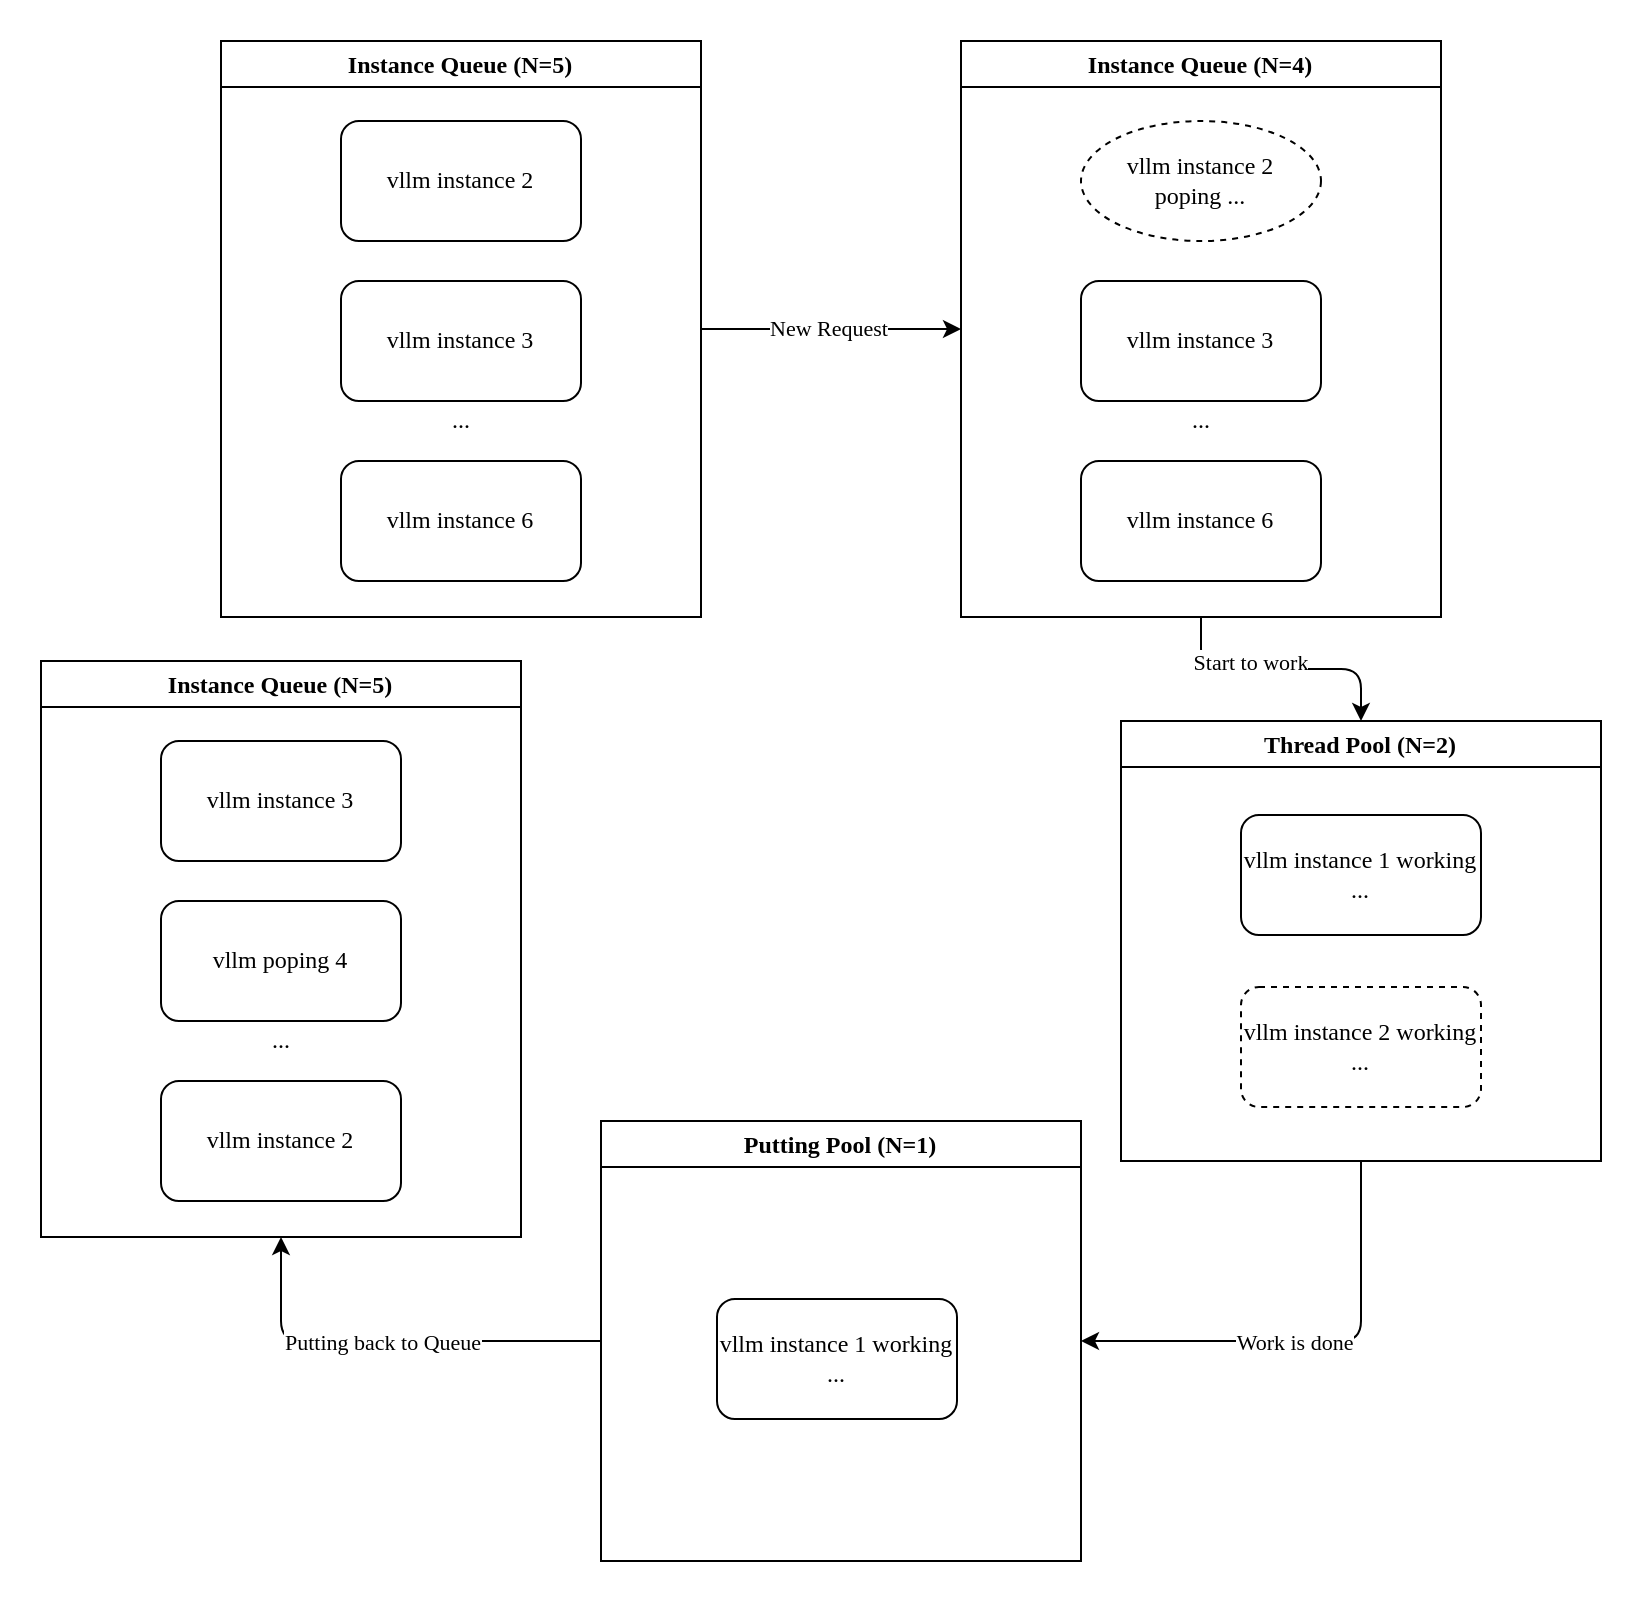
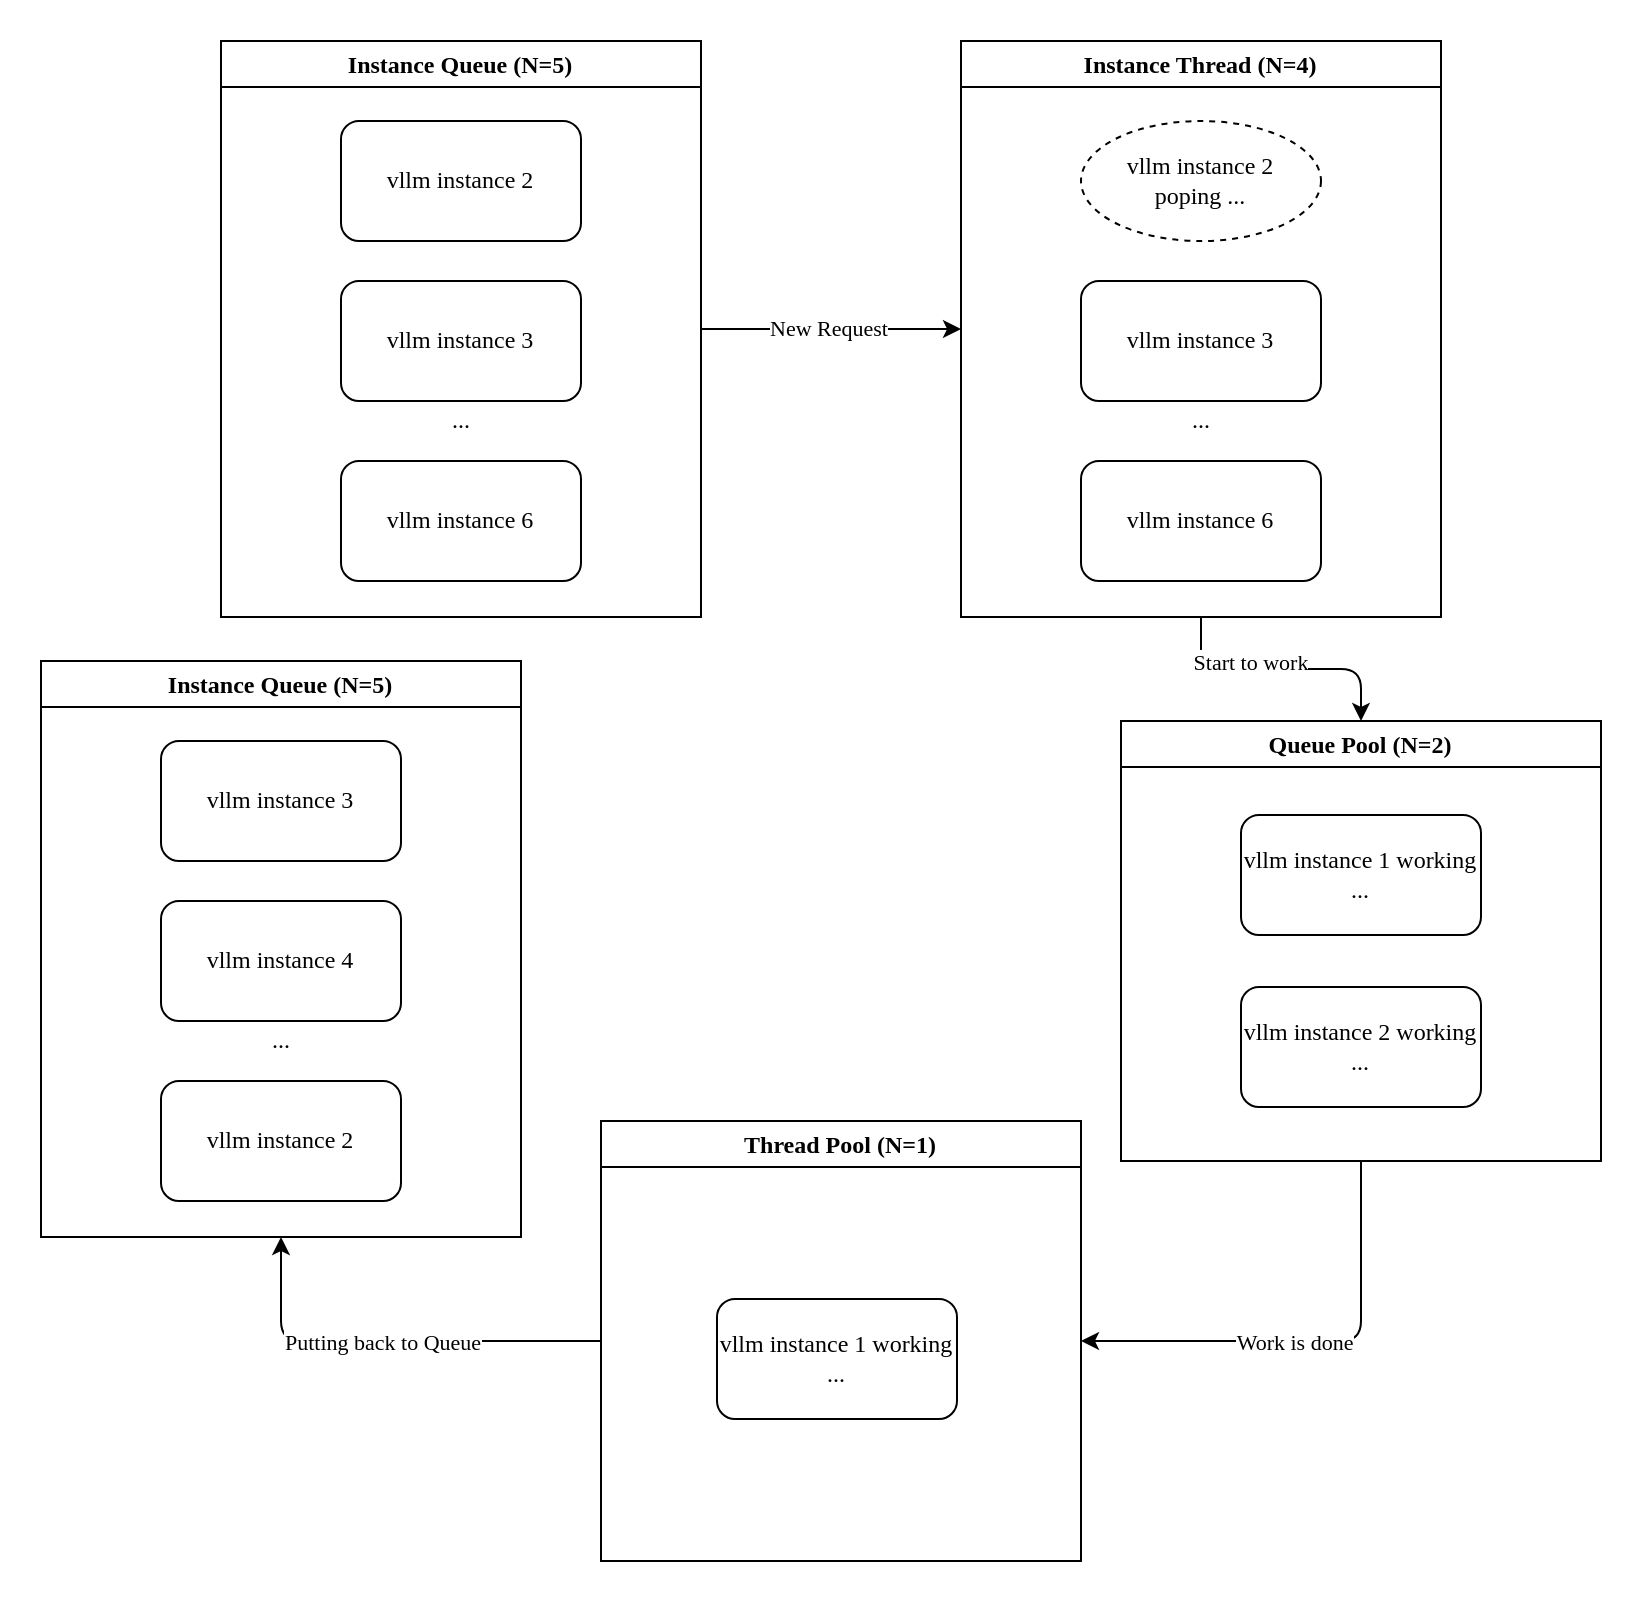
node "Instance Queue (N=4)": label "Instance Queue (N=4)" -> "Instance Thread (N=4)"
node "Thread Pool (N=2)": label "Thread Pool (N=2)" -> "Queue Pool (N=2)"
node "vllm poping 4": label "vllm poping 4" -> "vllm instance 4"
node "vllm instance 2 working ...": style dashed -> solid
node "Putting Pool (N=1)": label "Putting Pool (N=1)" -> "Thread Pool (N=1)"
